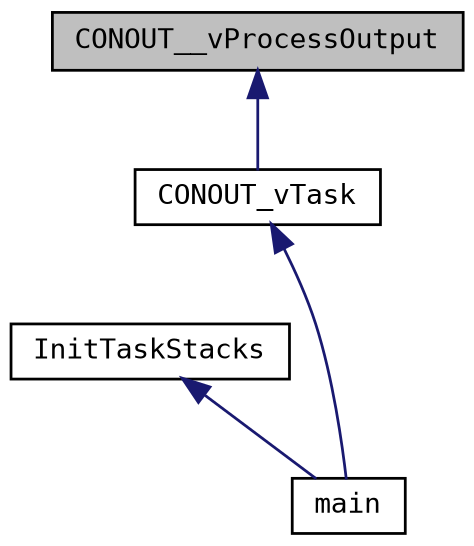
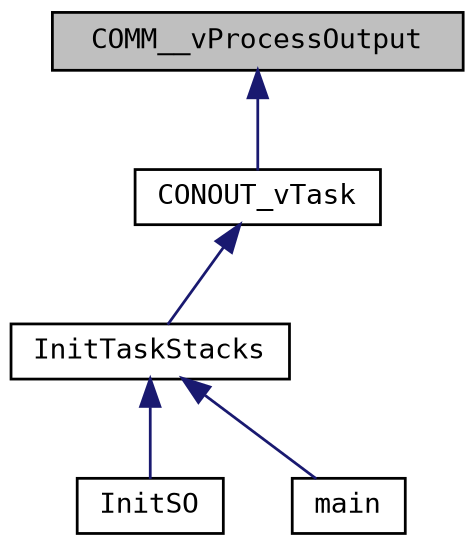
node "CONOUT__vProcessOutput": label "CONOUT__vProcessOutput" -> "COMM__vProcessOutput"
edge "main" -> "CONOUT_vTask": now "InitTaskStacks" -> "CONOUT_vTask"
node "InitSO": added
